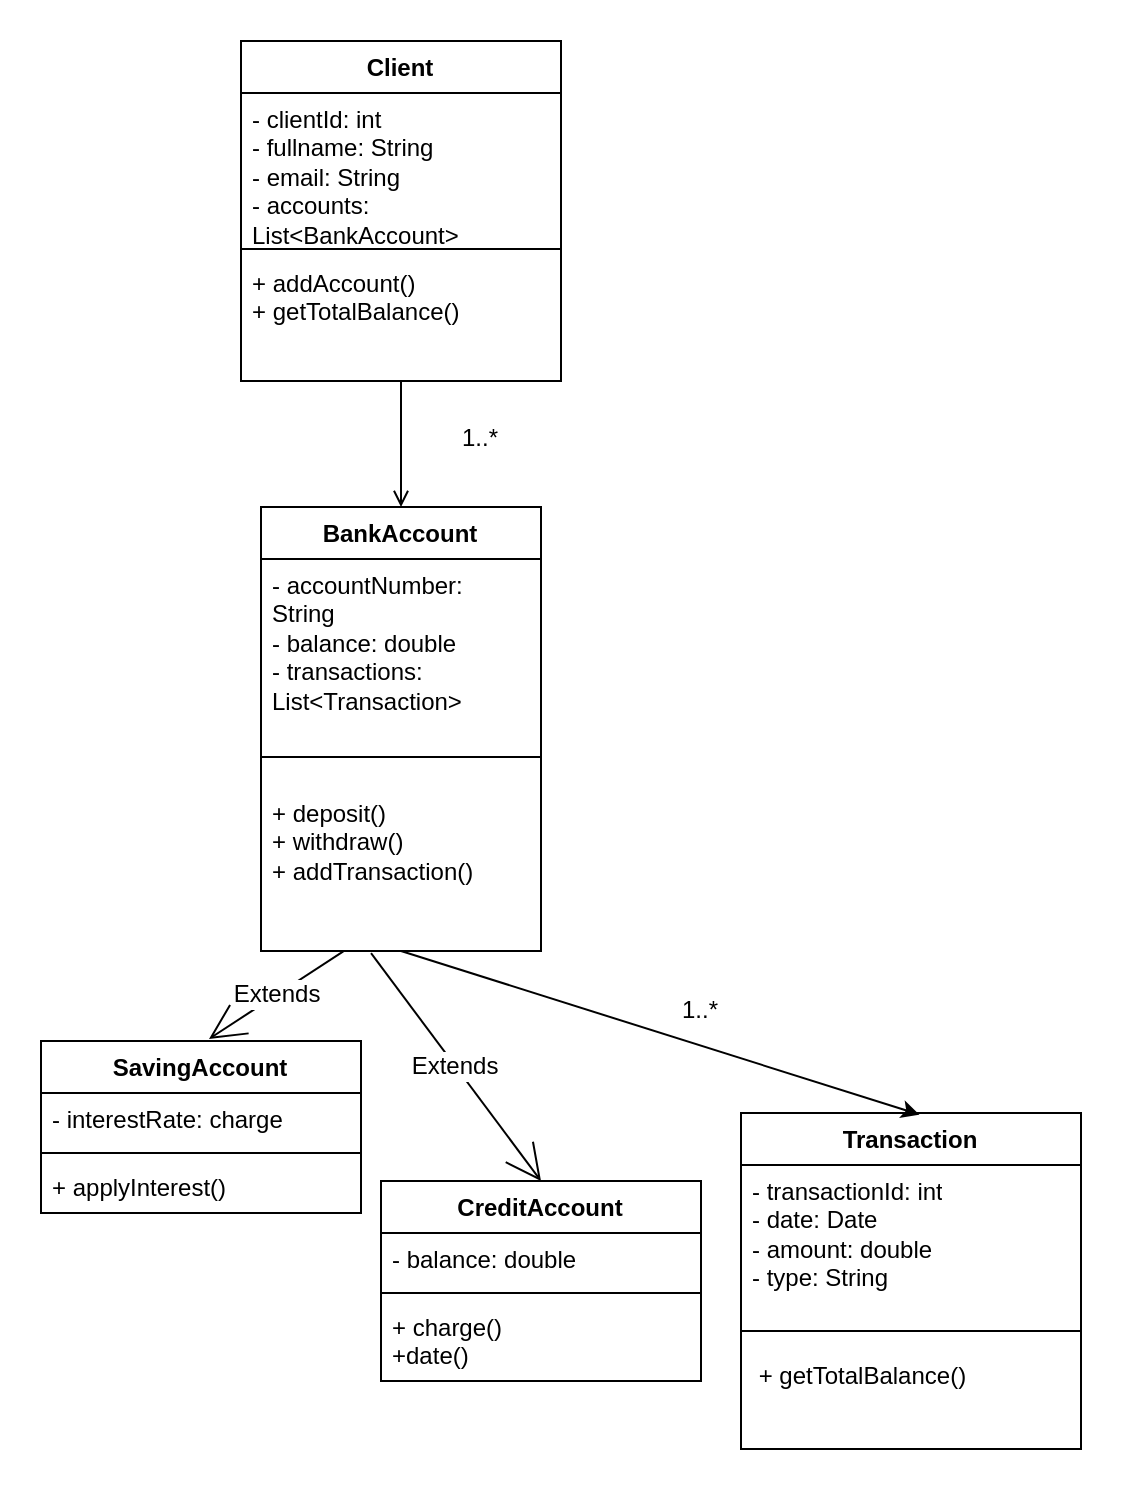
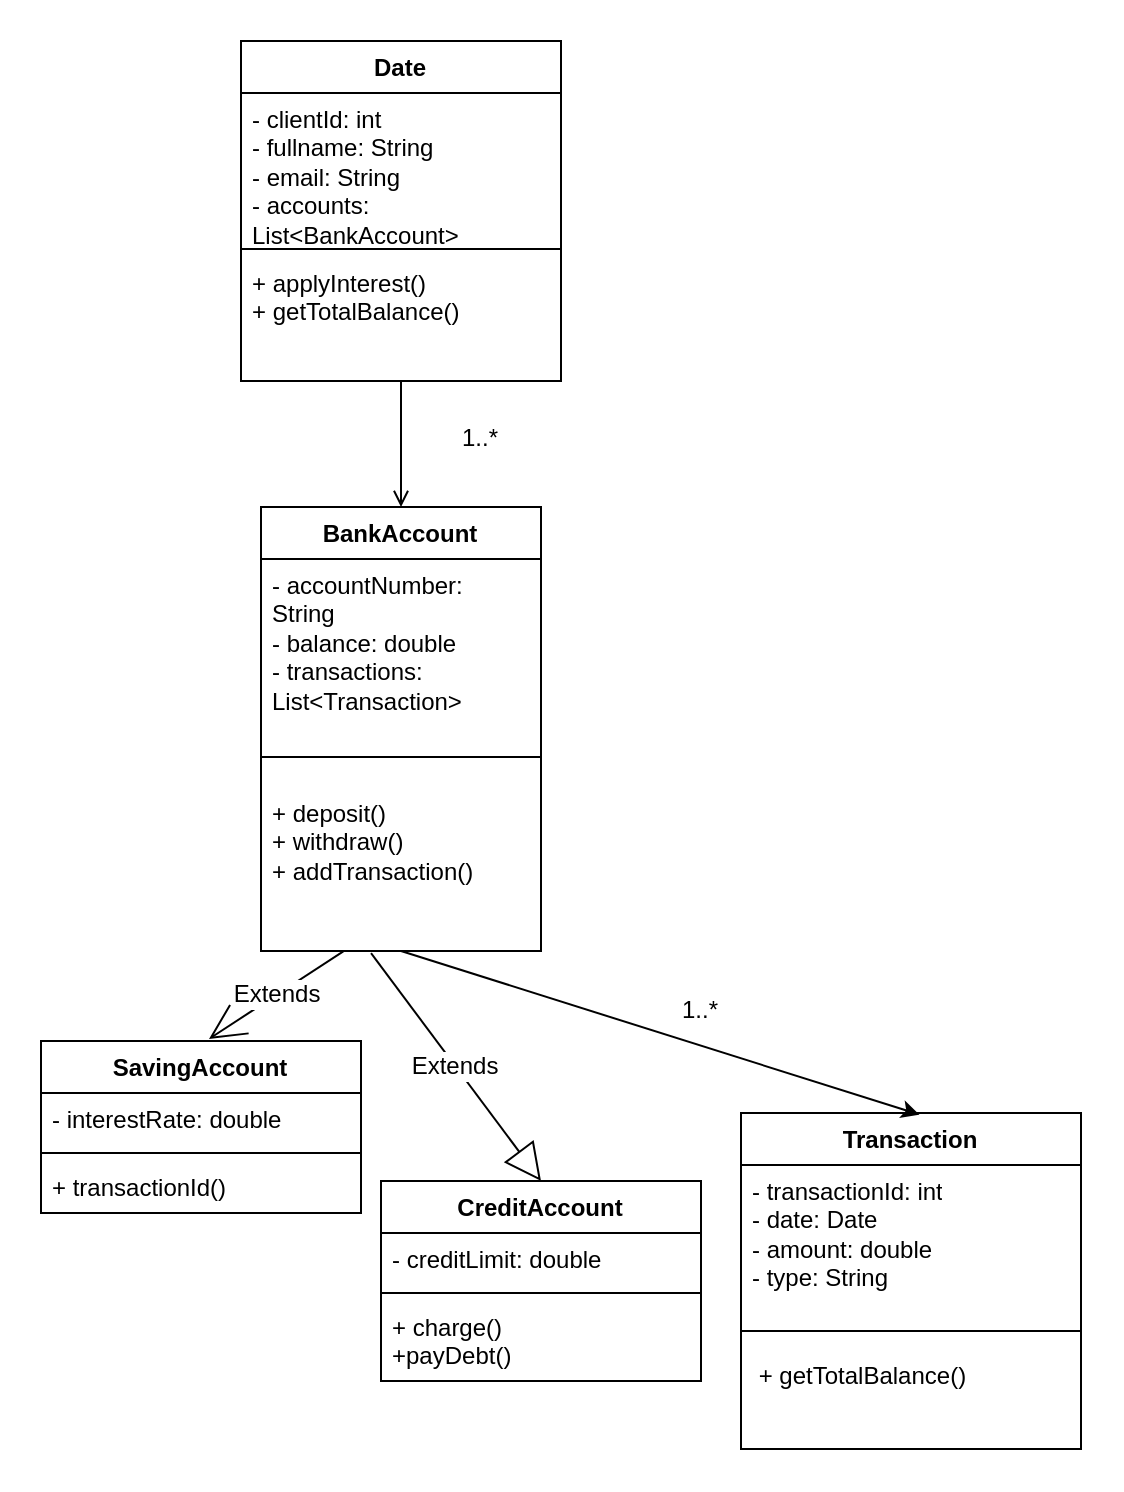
node "Client": label "Client" -> "Date"
node "+ addAccount() + getTotalBalance()": label "+ addAccount() + getTotalBalance()" -> "+ applyInterest() + getTotalBalance()"
node "- interestRate: charge": label "- interestRate: charge" -> "- interestRate: double"
edge "+ deposit() + withdraw() + addTransaction()" -> "CreditAccount": arrowhead open -> block
node "+ applyInterest()": label "+ applyInterest()" -> "+ transactionId()"
node "- balance: double": label "- balance: double" -> "- creditLimit: double"
node "+ charge() +date()": label "+ charge() +date()" -> "+ charge() +payDebt()"
